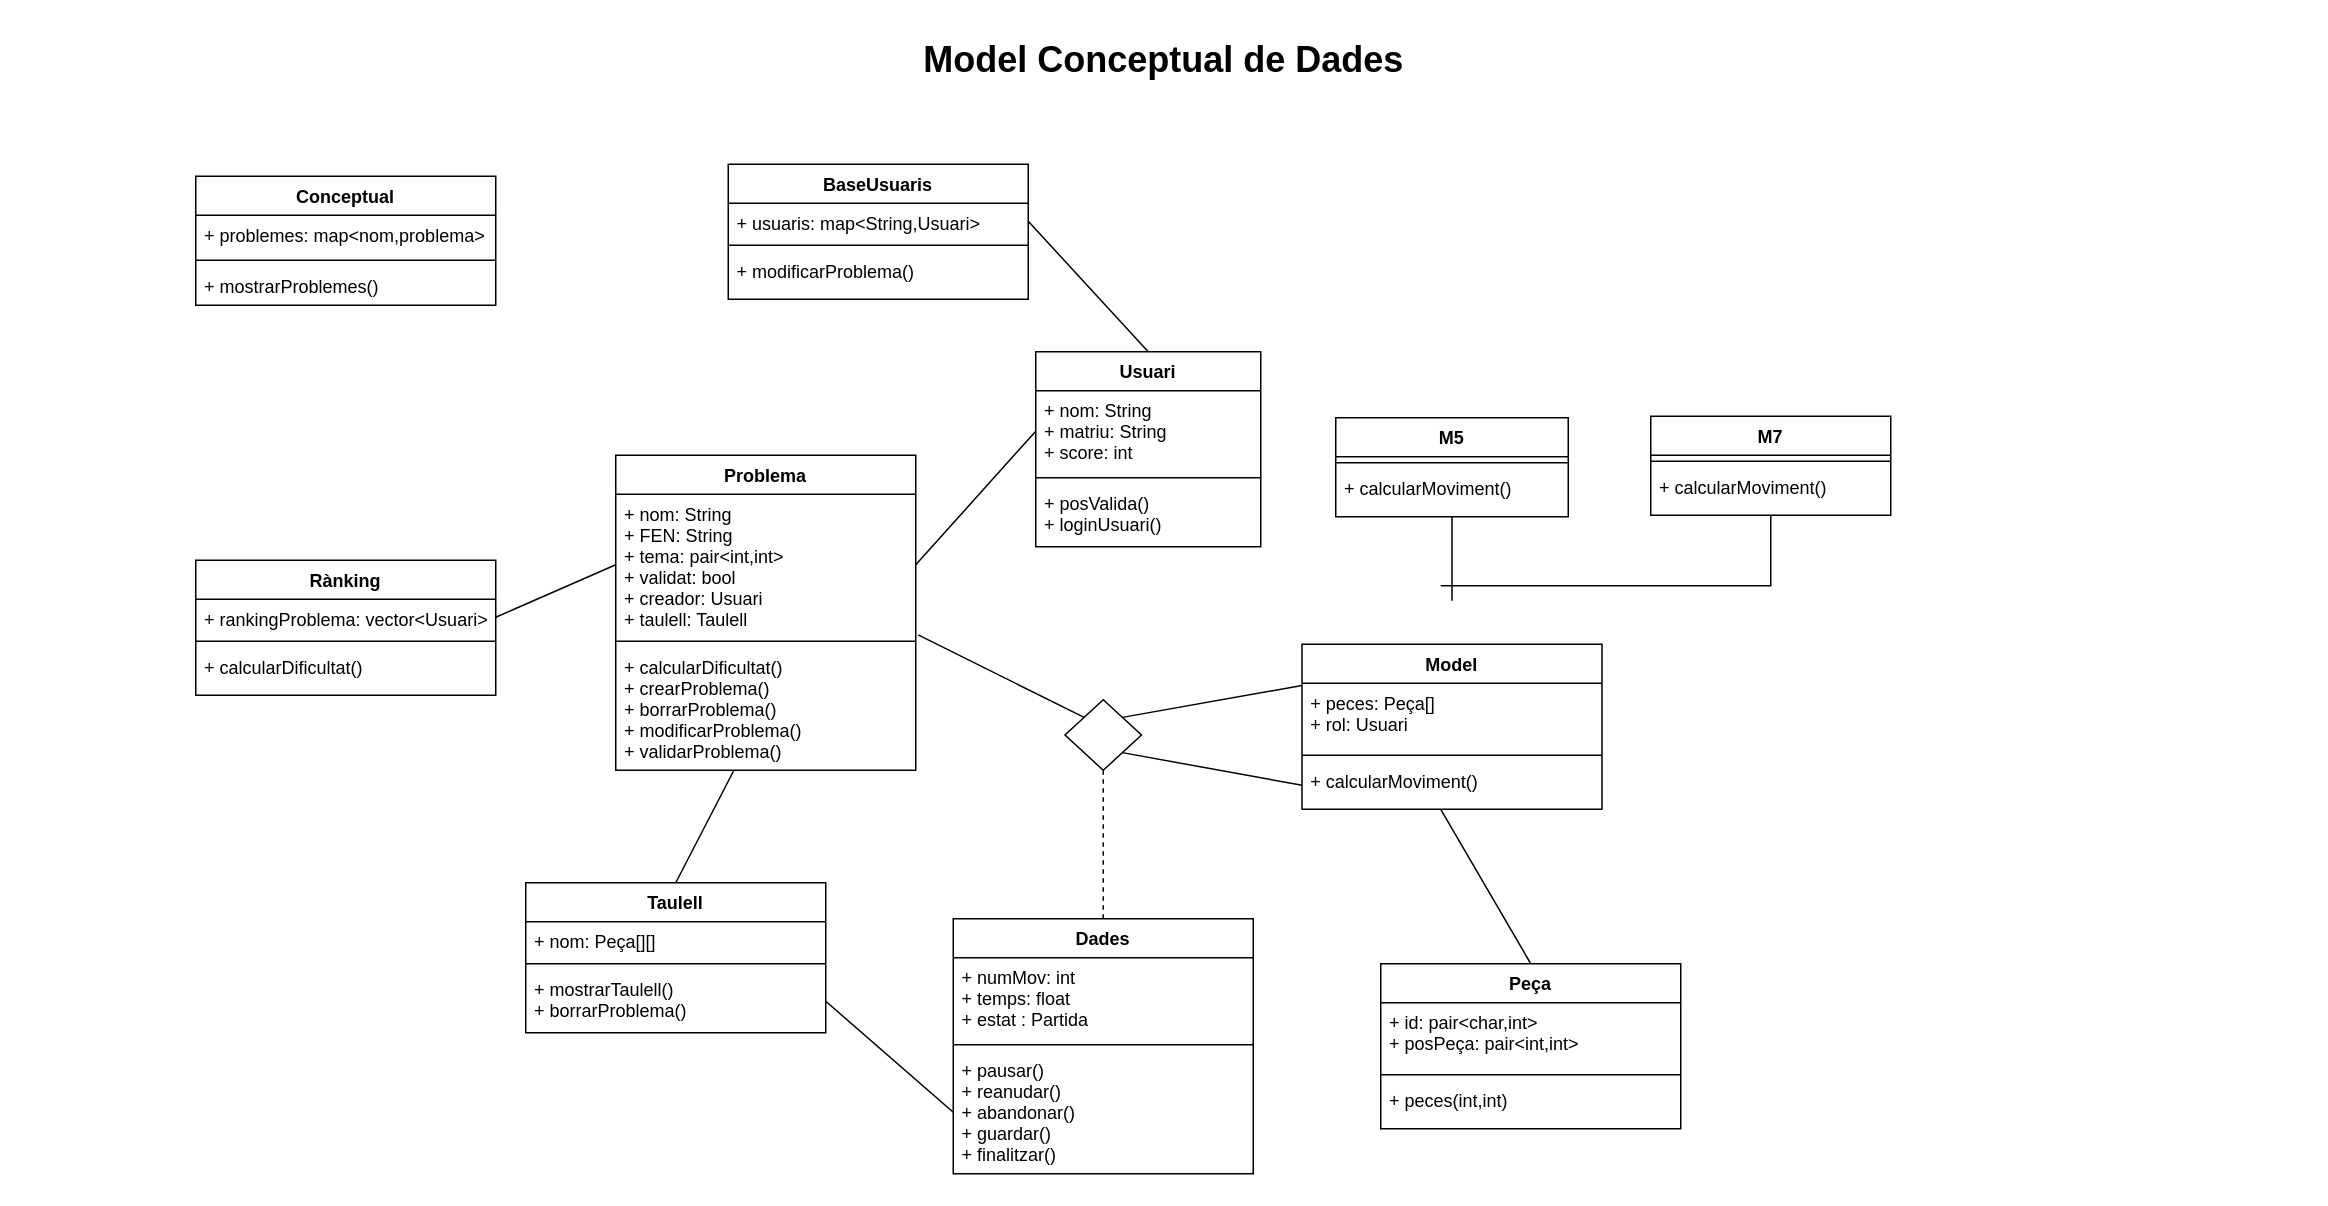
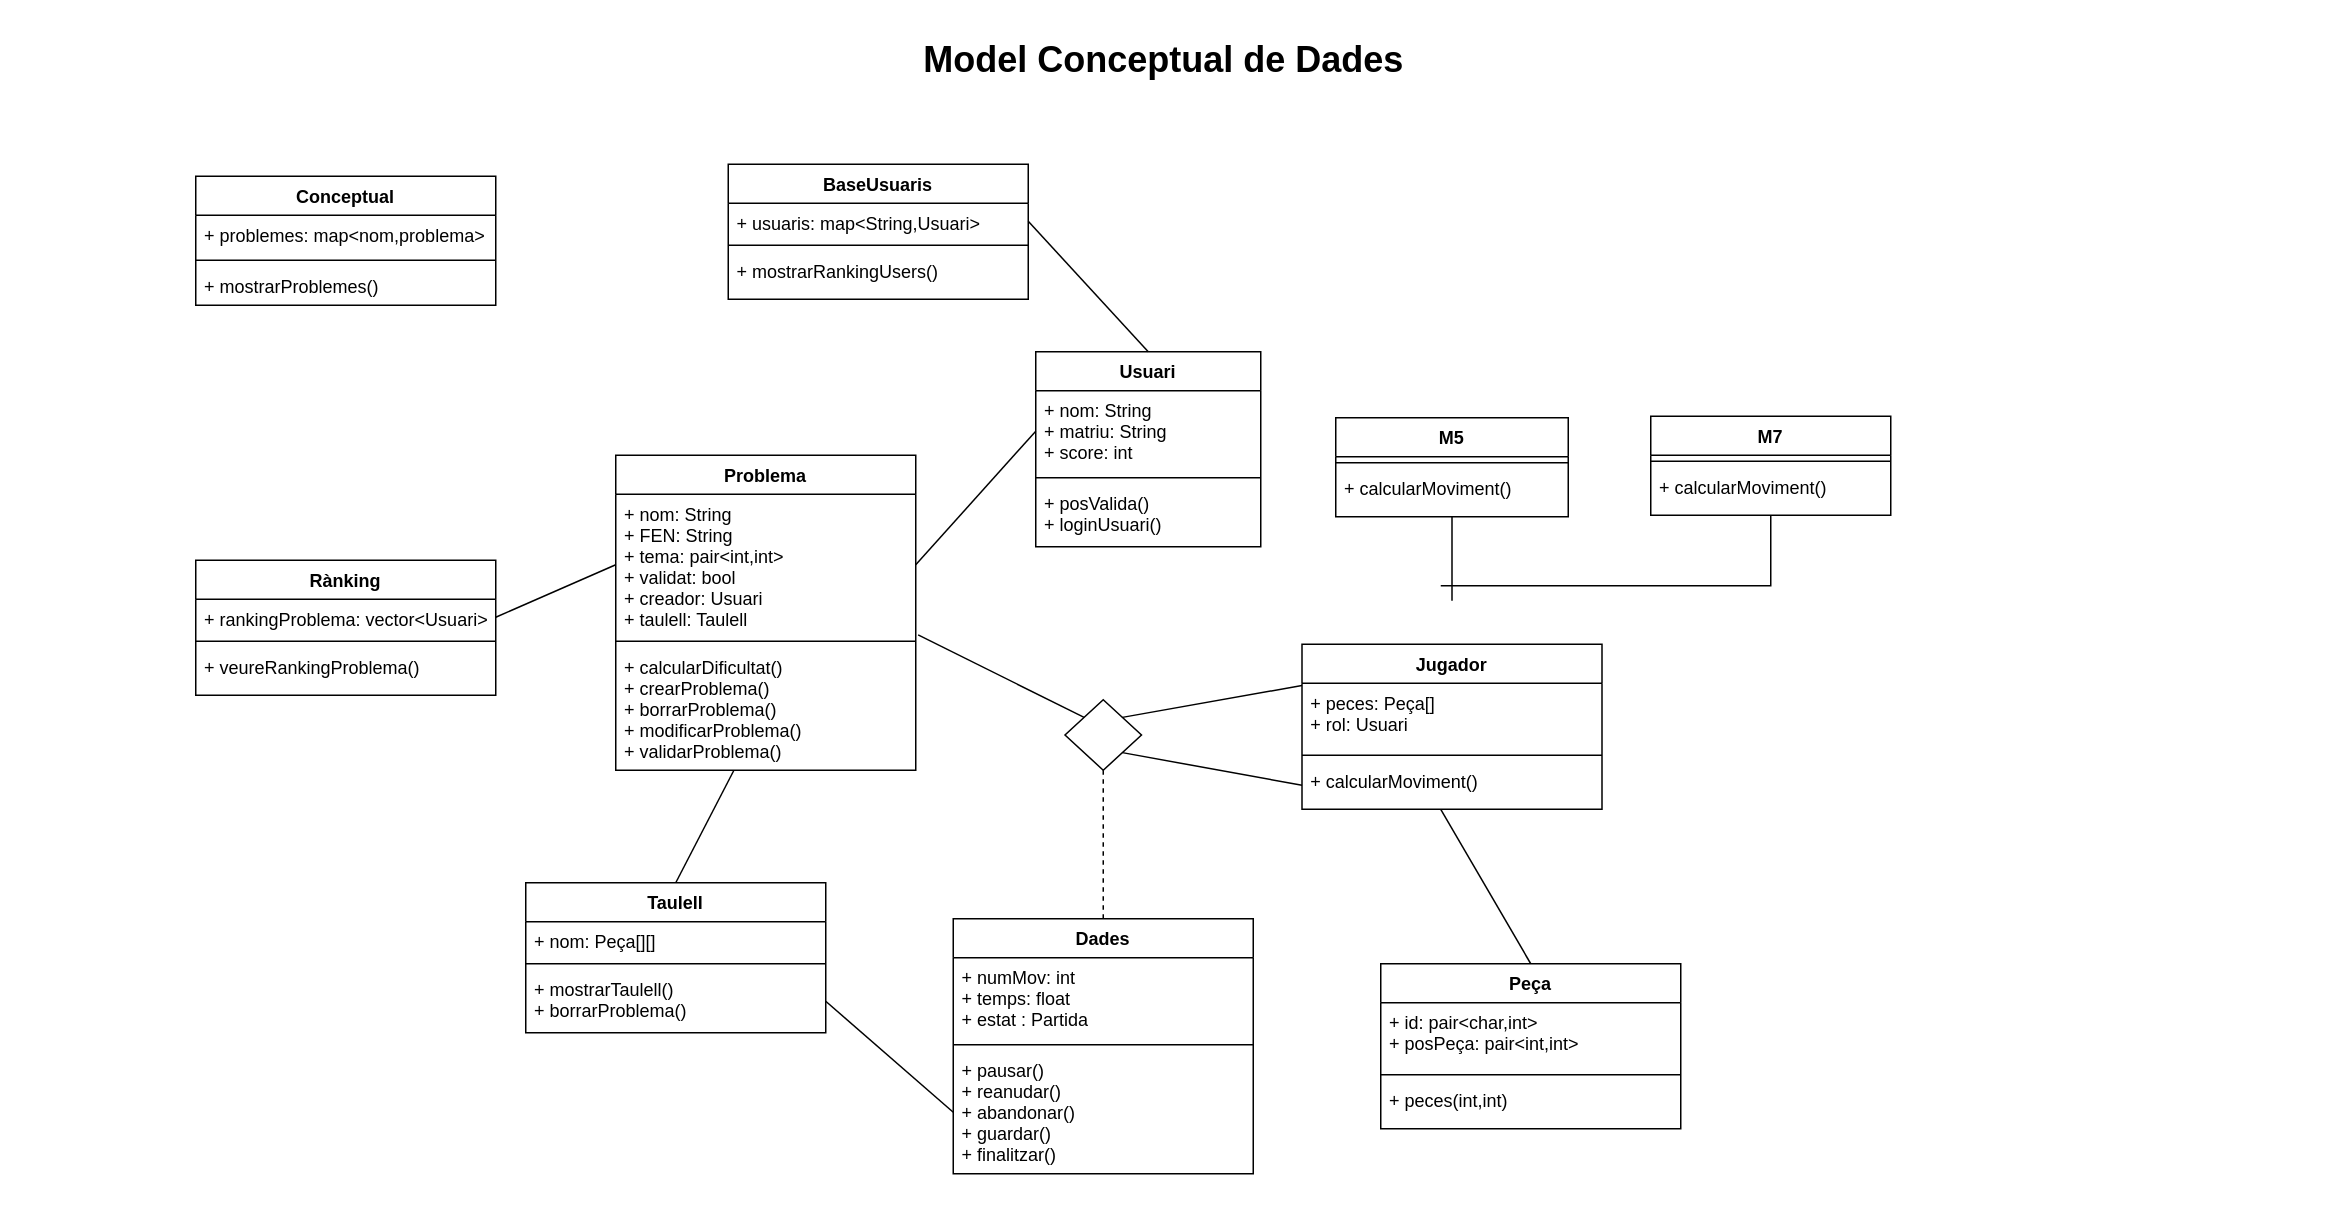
node "+ modificarProblema()": label "+ modificarProblema()" -> "+ mostrarRankingUsers()"
node "Model": label "Model" -> "Jugador"
node "+ calcularDificultat()": label "+ calcularDificultat()" -> "+ veureRankingProblema()"
